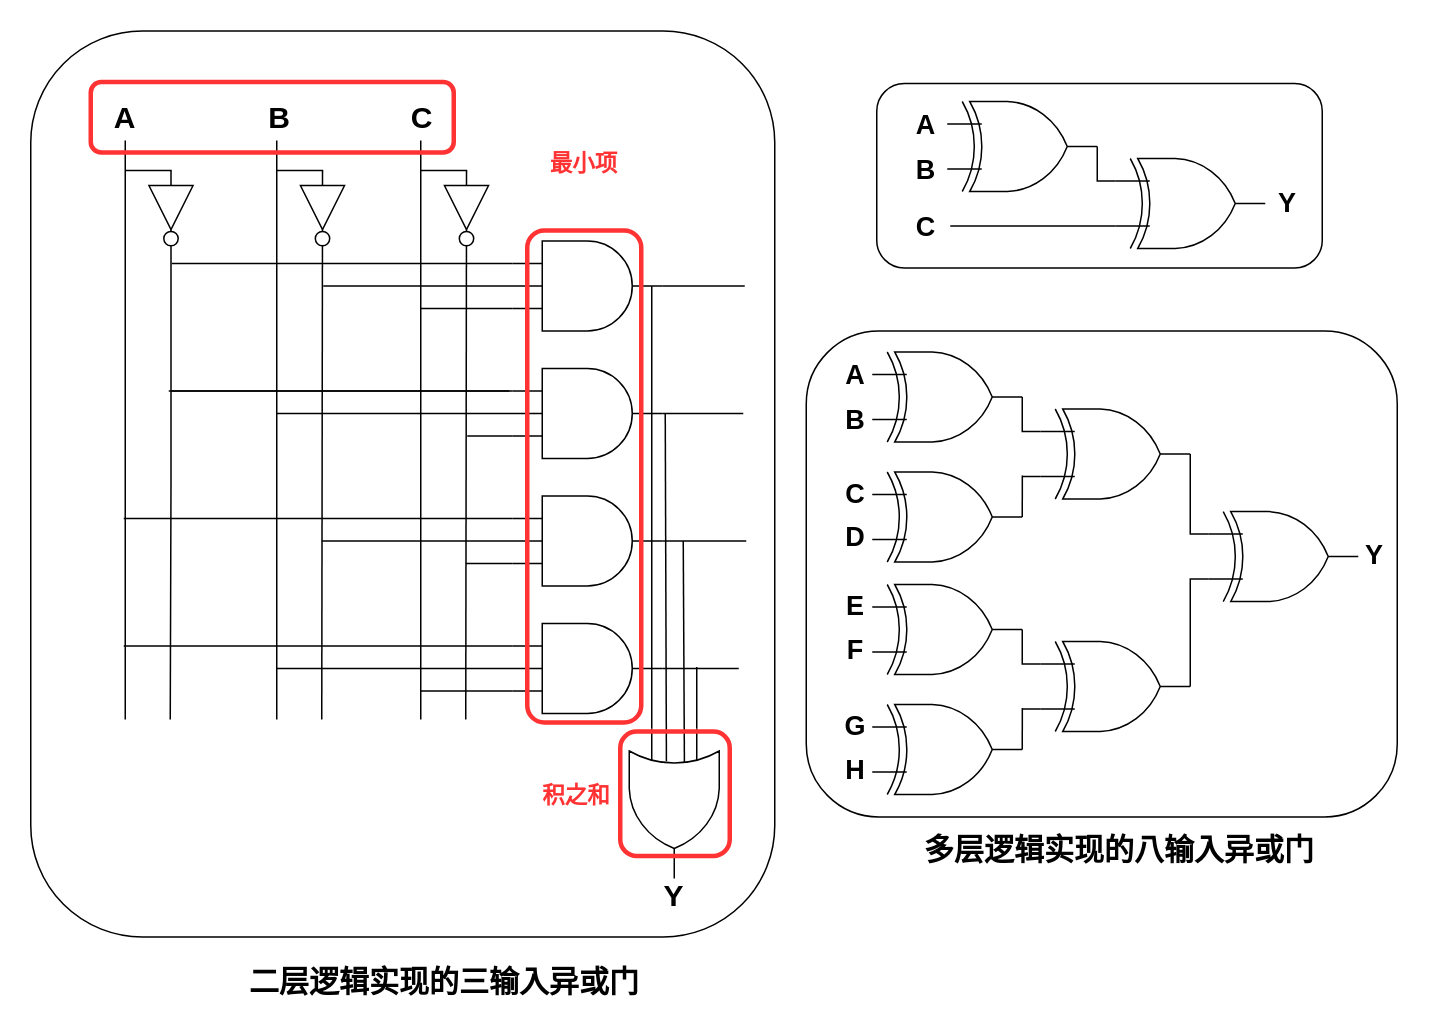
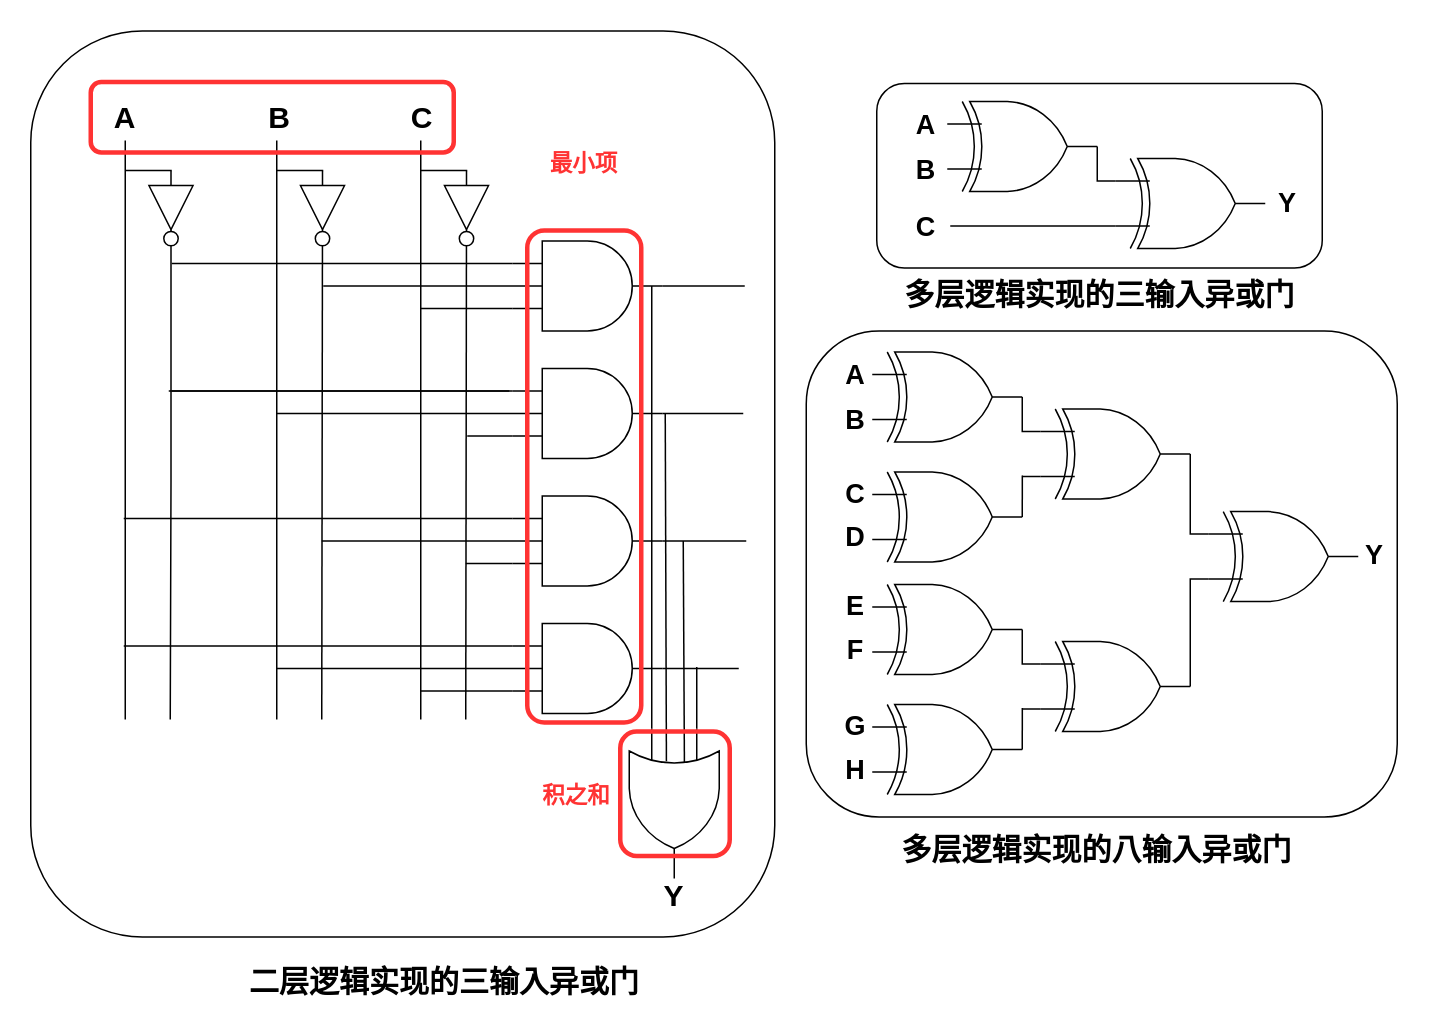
node "多层逻辑实现的三输入异或门": added
node "多层逻辑实现的八输入异或门": moved (1120, 848) -> (1097, 848)
